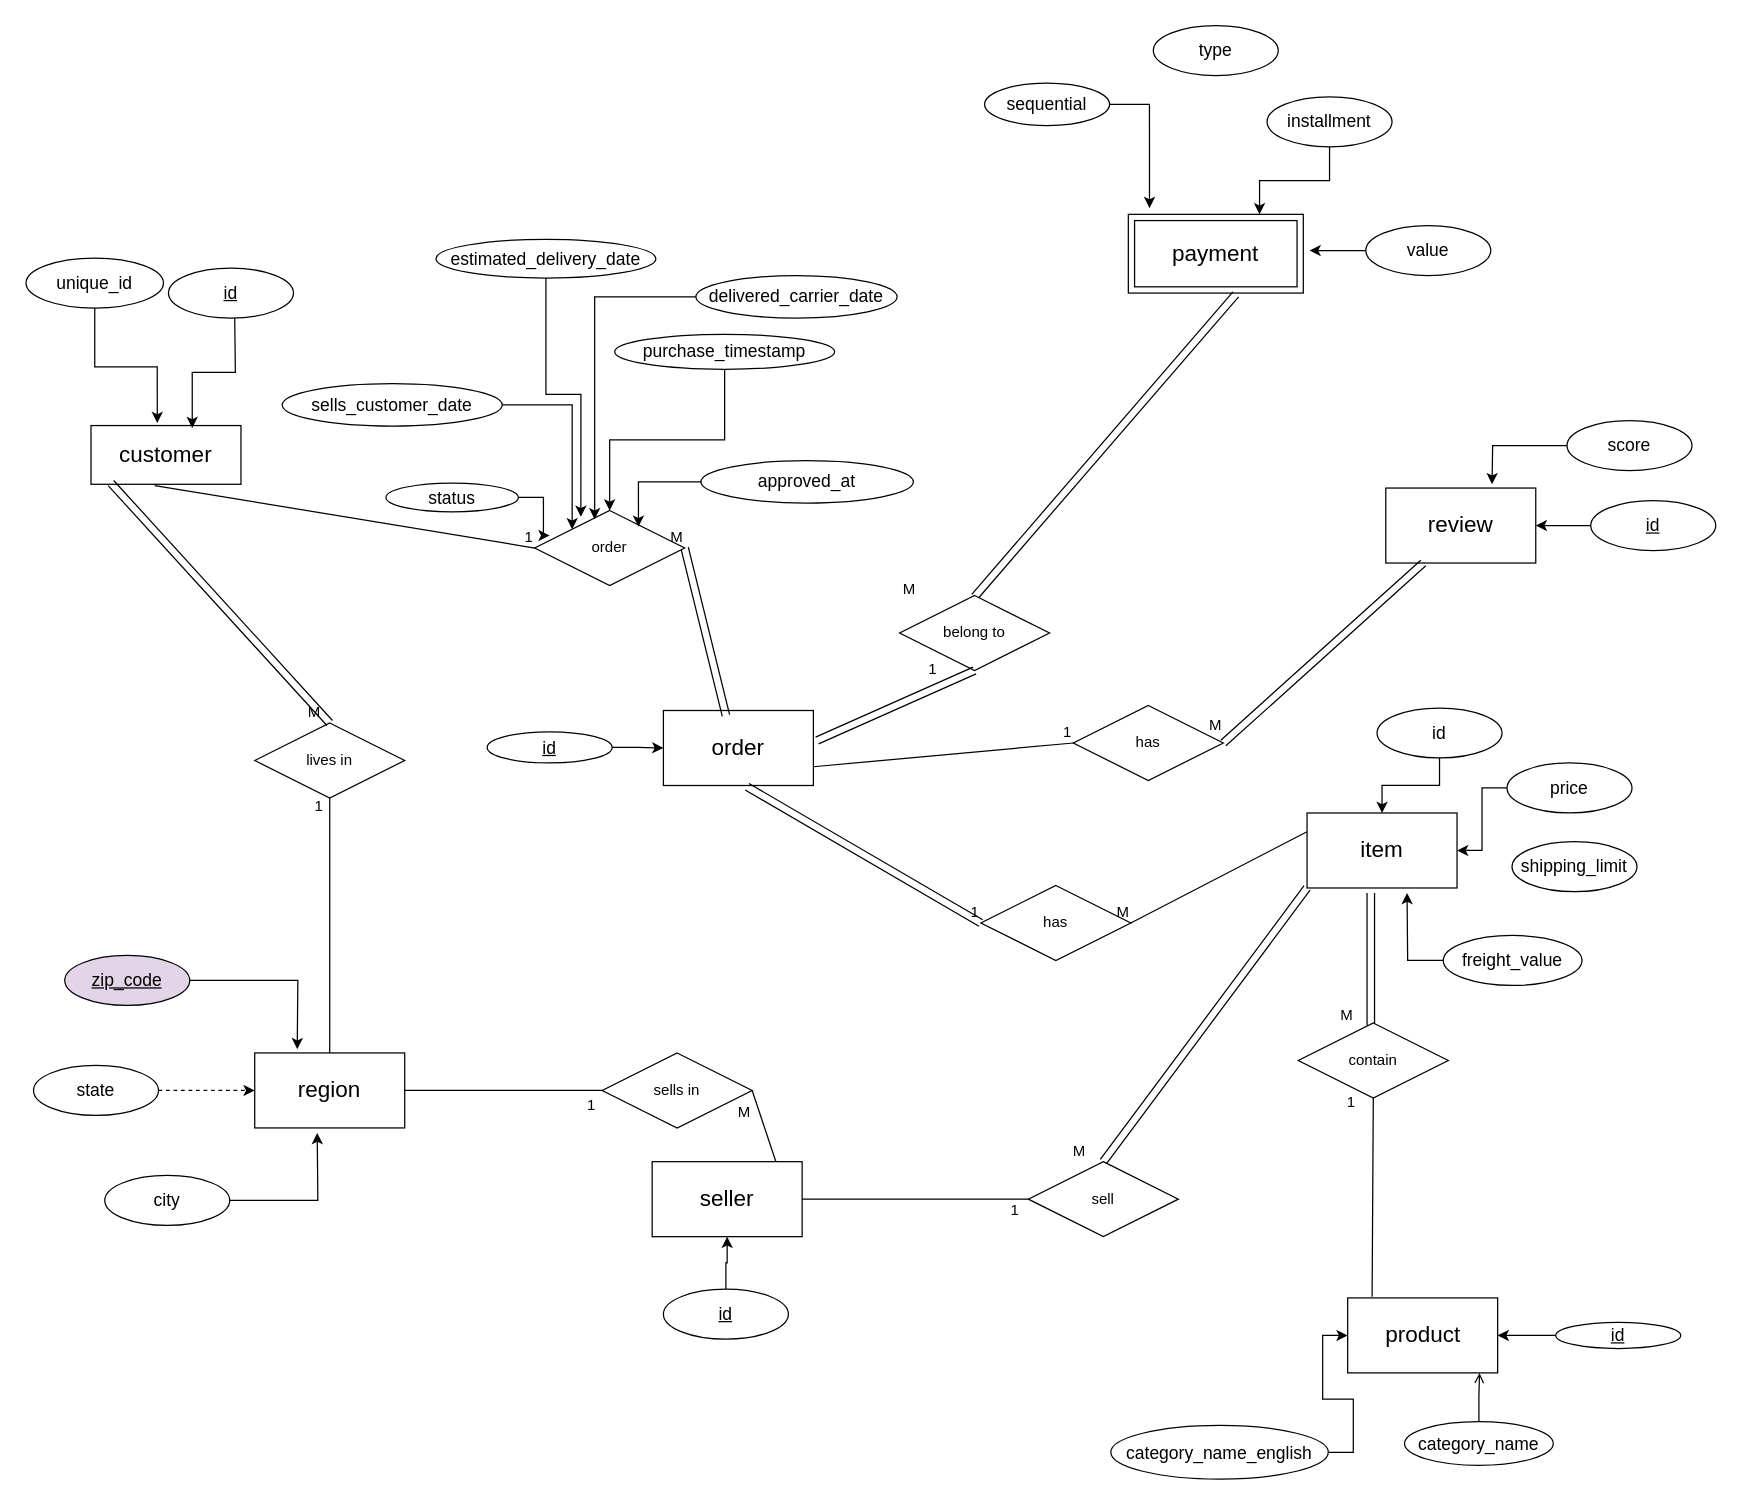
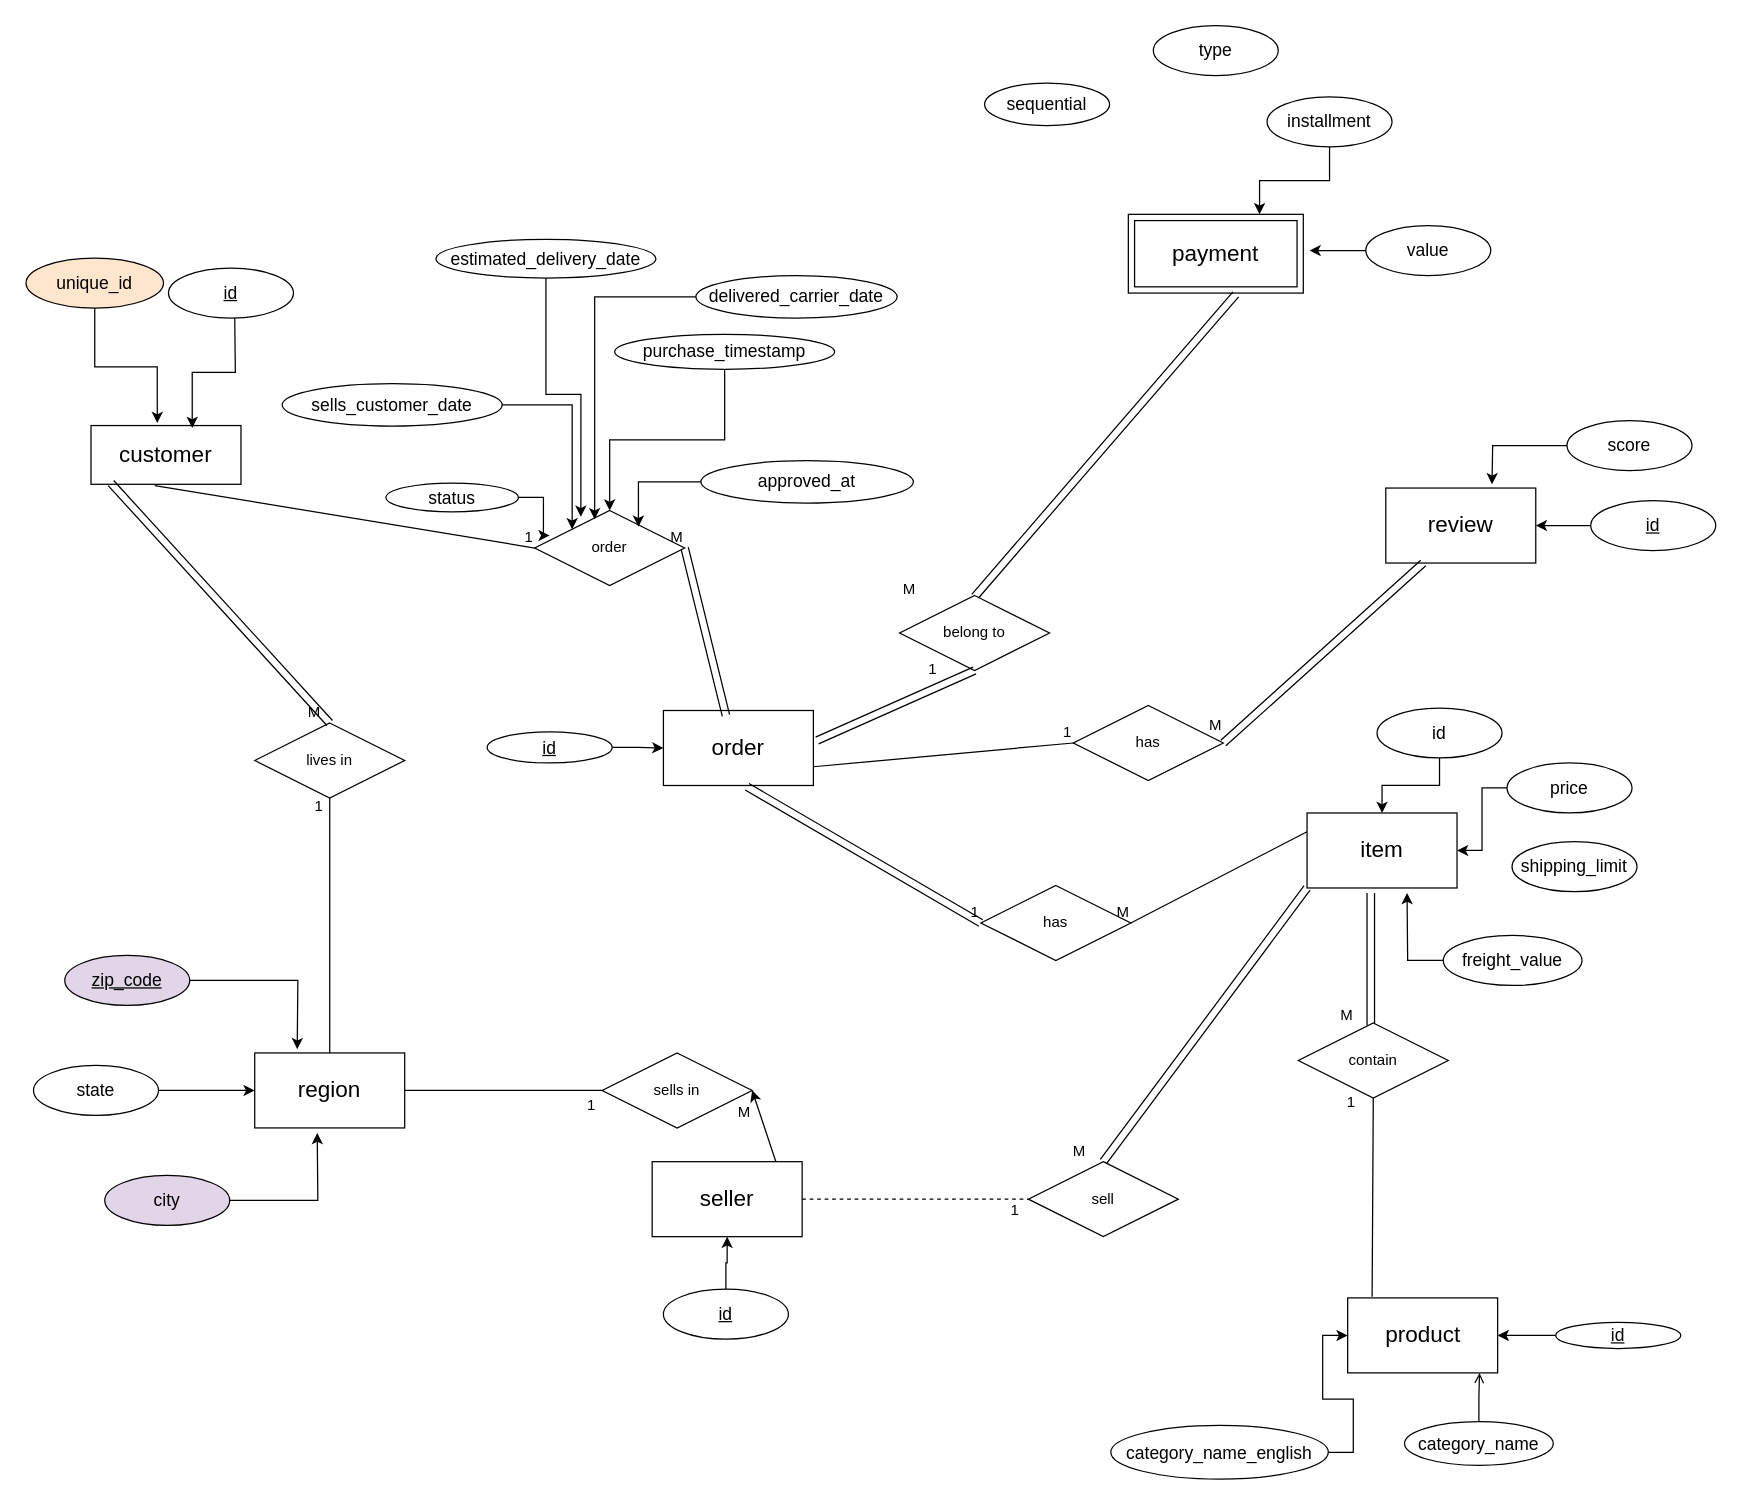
edge "sequential" -> "payment": removed
node "unique_id": fillcolor #ffffff -> #ffe6cc
edge "state" -> "region": style dashed -> solid
edge "sells in" -- "seller": arrowhead none -> classic
edge "seller" -- "sell": style solid -> dashed
node "city": fillcolor #ffffff -> #e1d5e7
